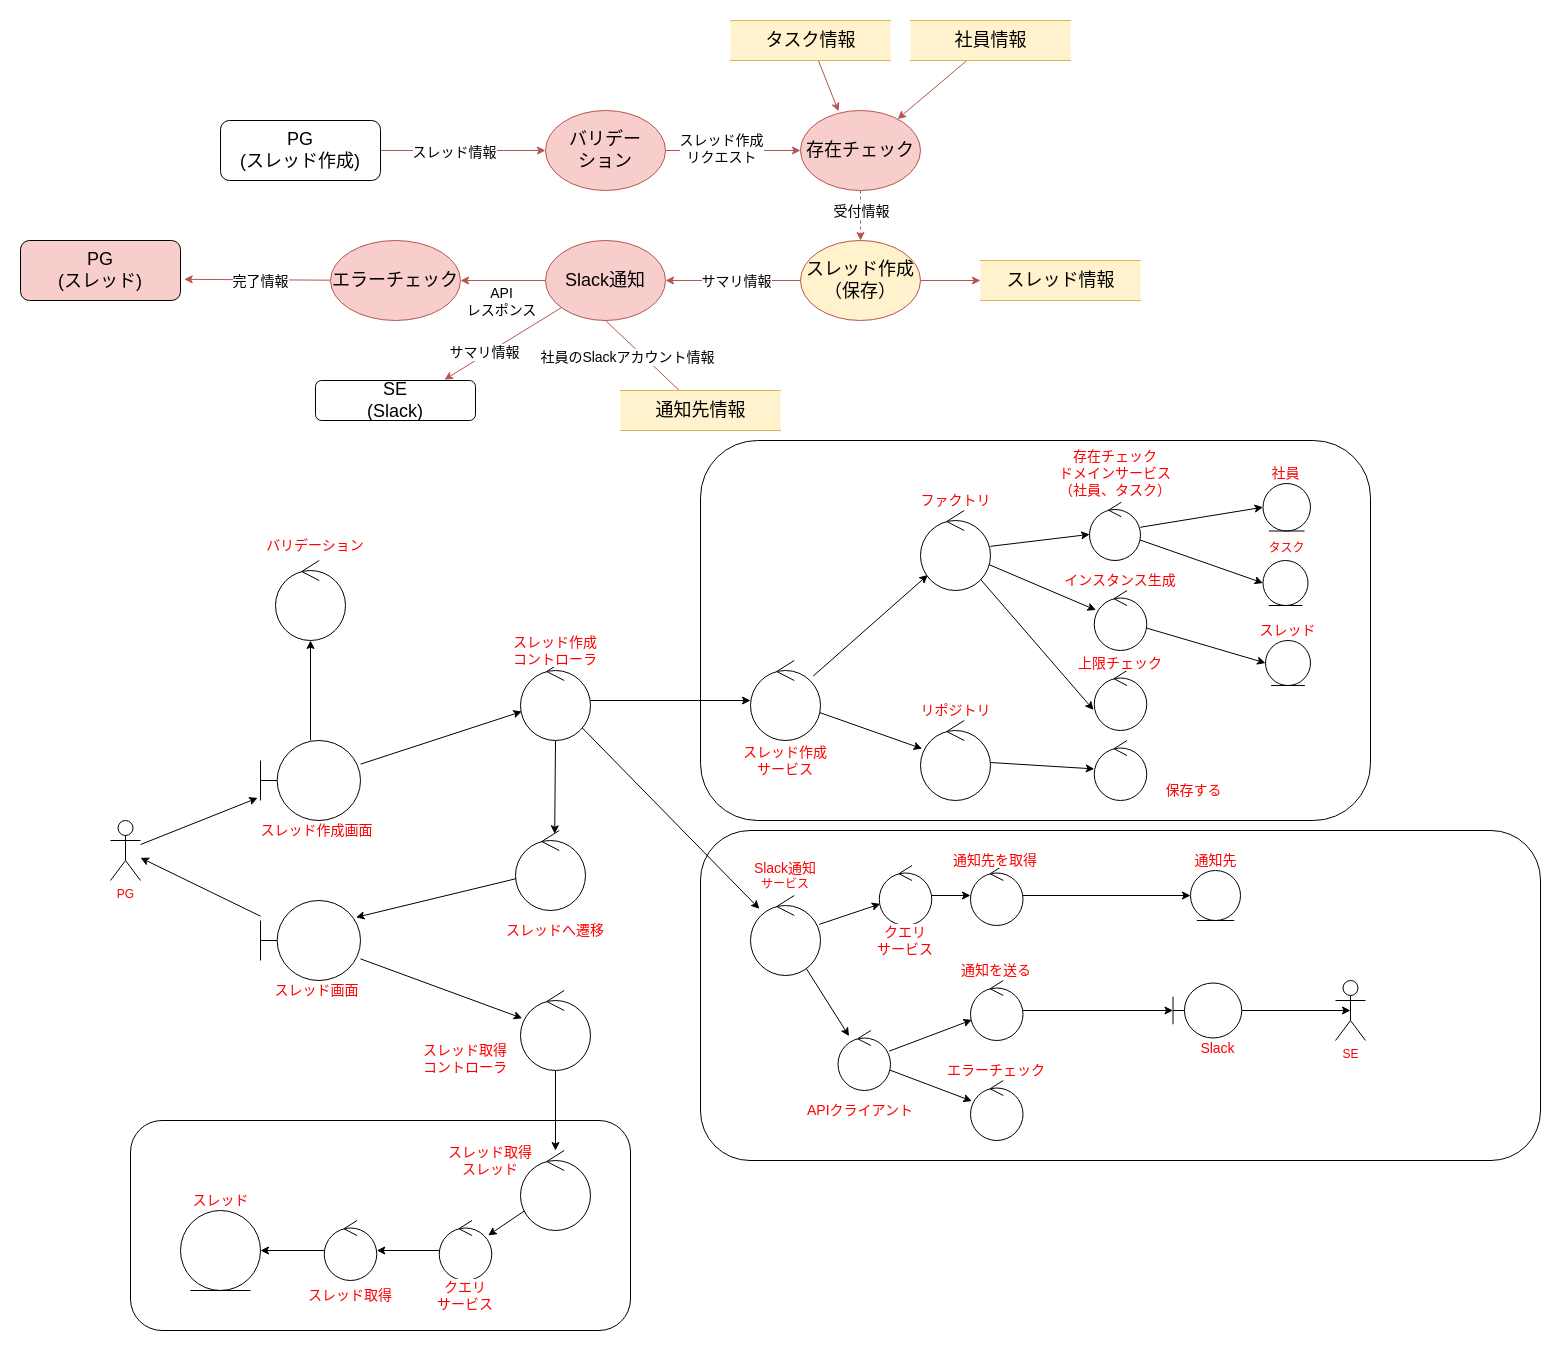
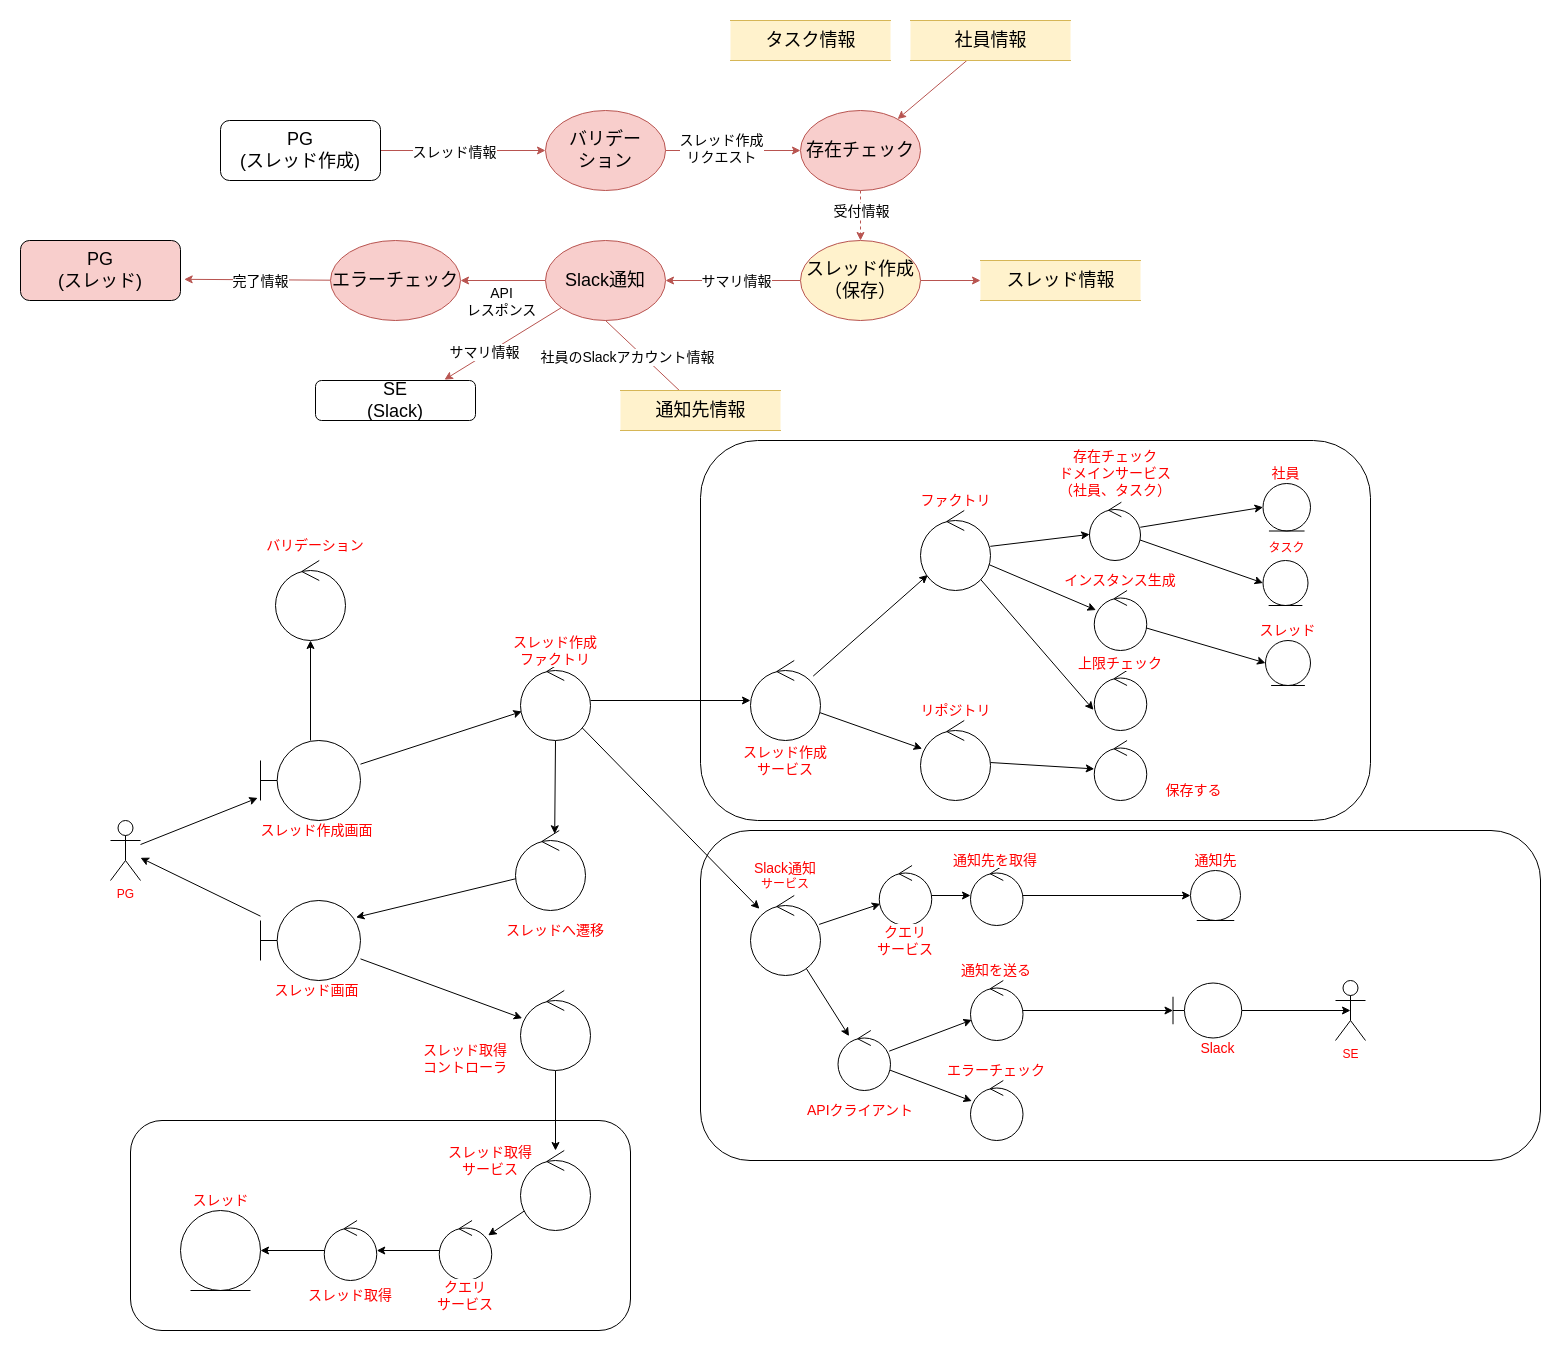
edge "タスク情報" -> "存在チェック": removed
node "スレッド作成 コントローラ": label "スレッド作成 コントローラ" -> "スレッド作成 ファクトリ"
node "スレッド取得 スレッド": label "スレッド取得 スレッド" -> "スレッド取得 サービス"
